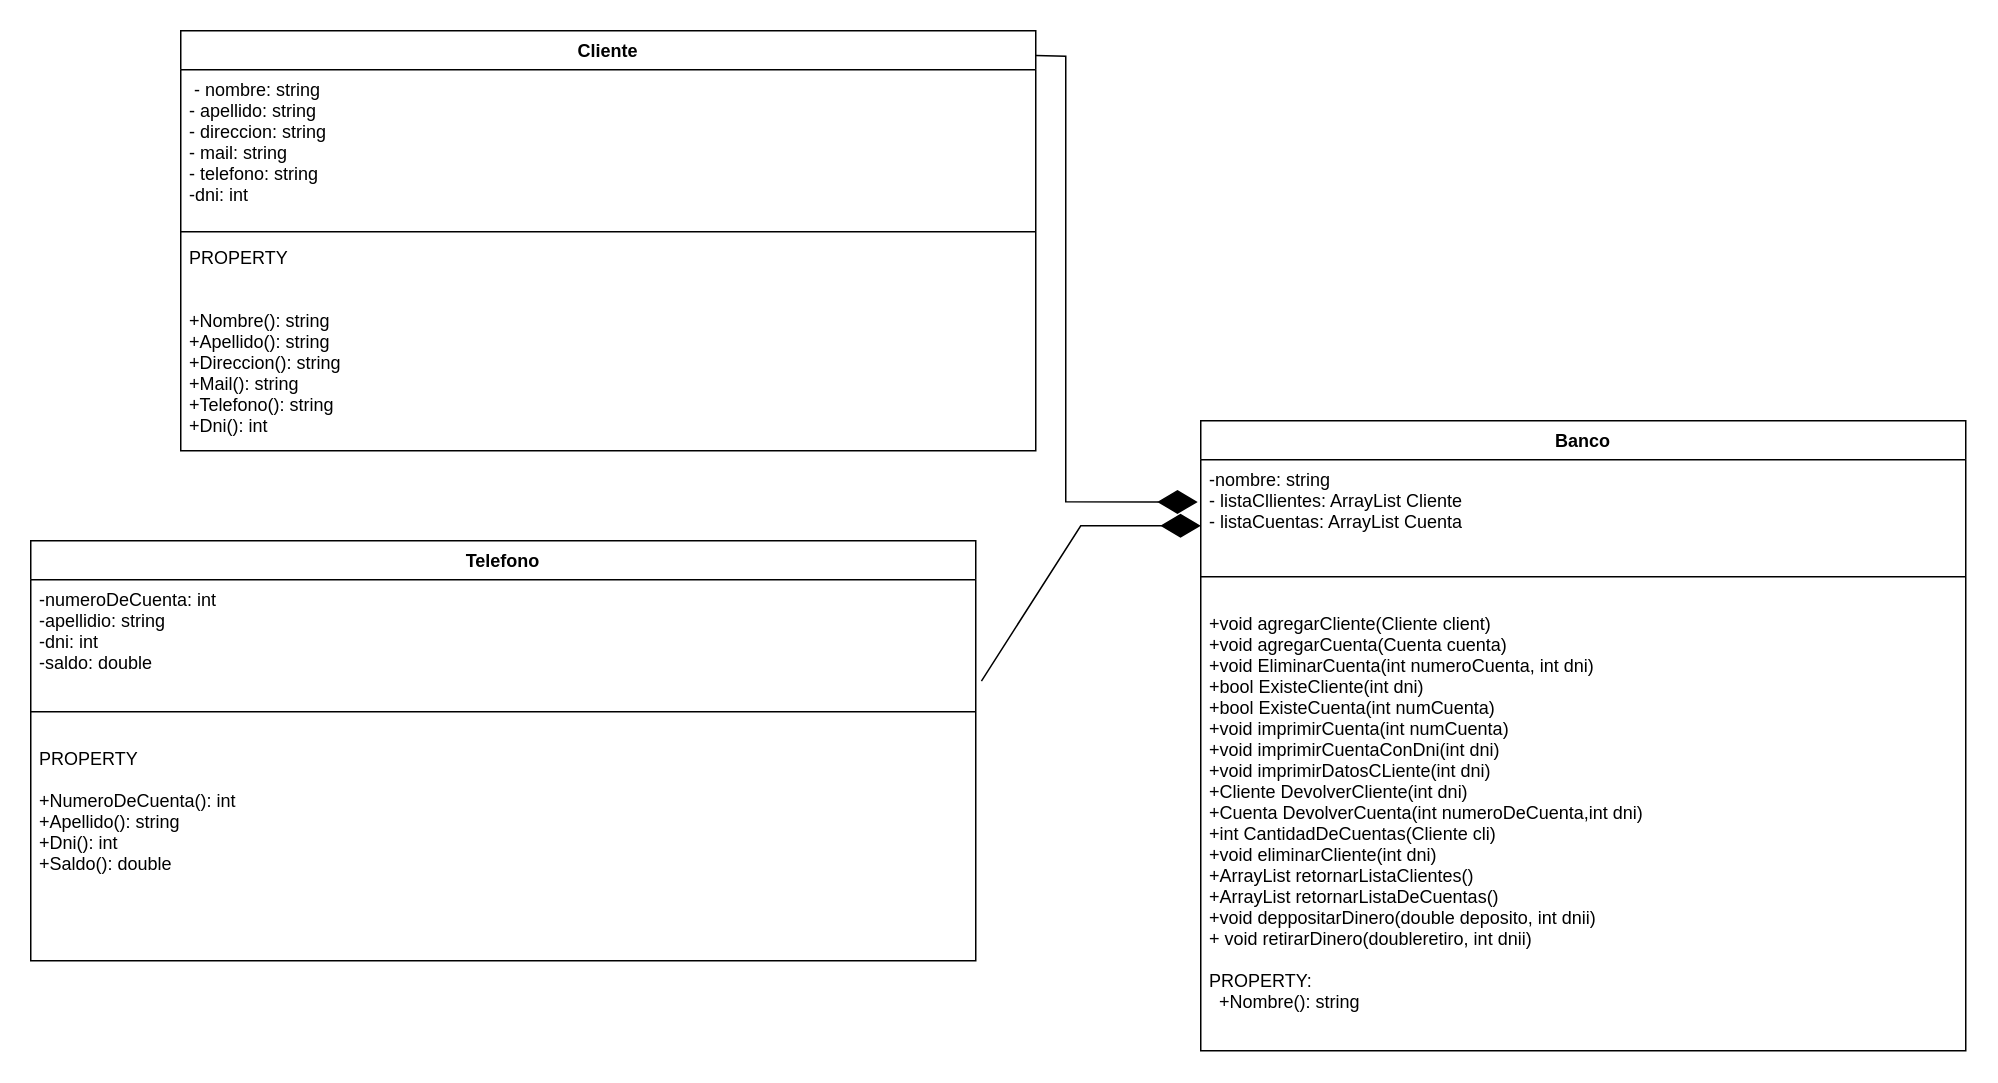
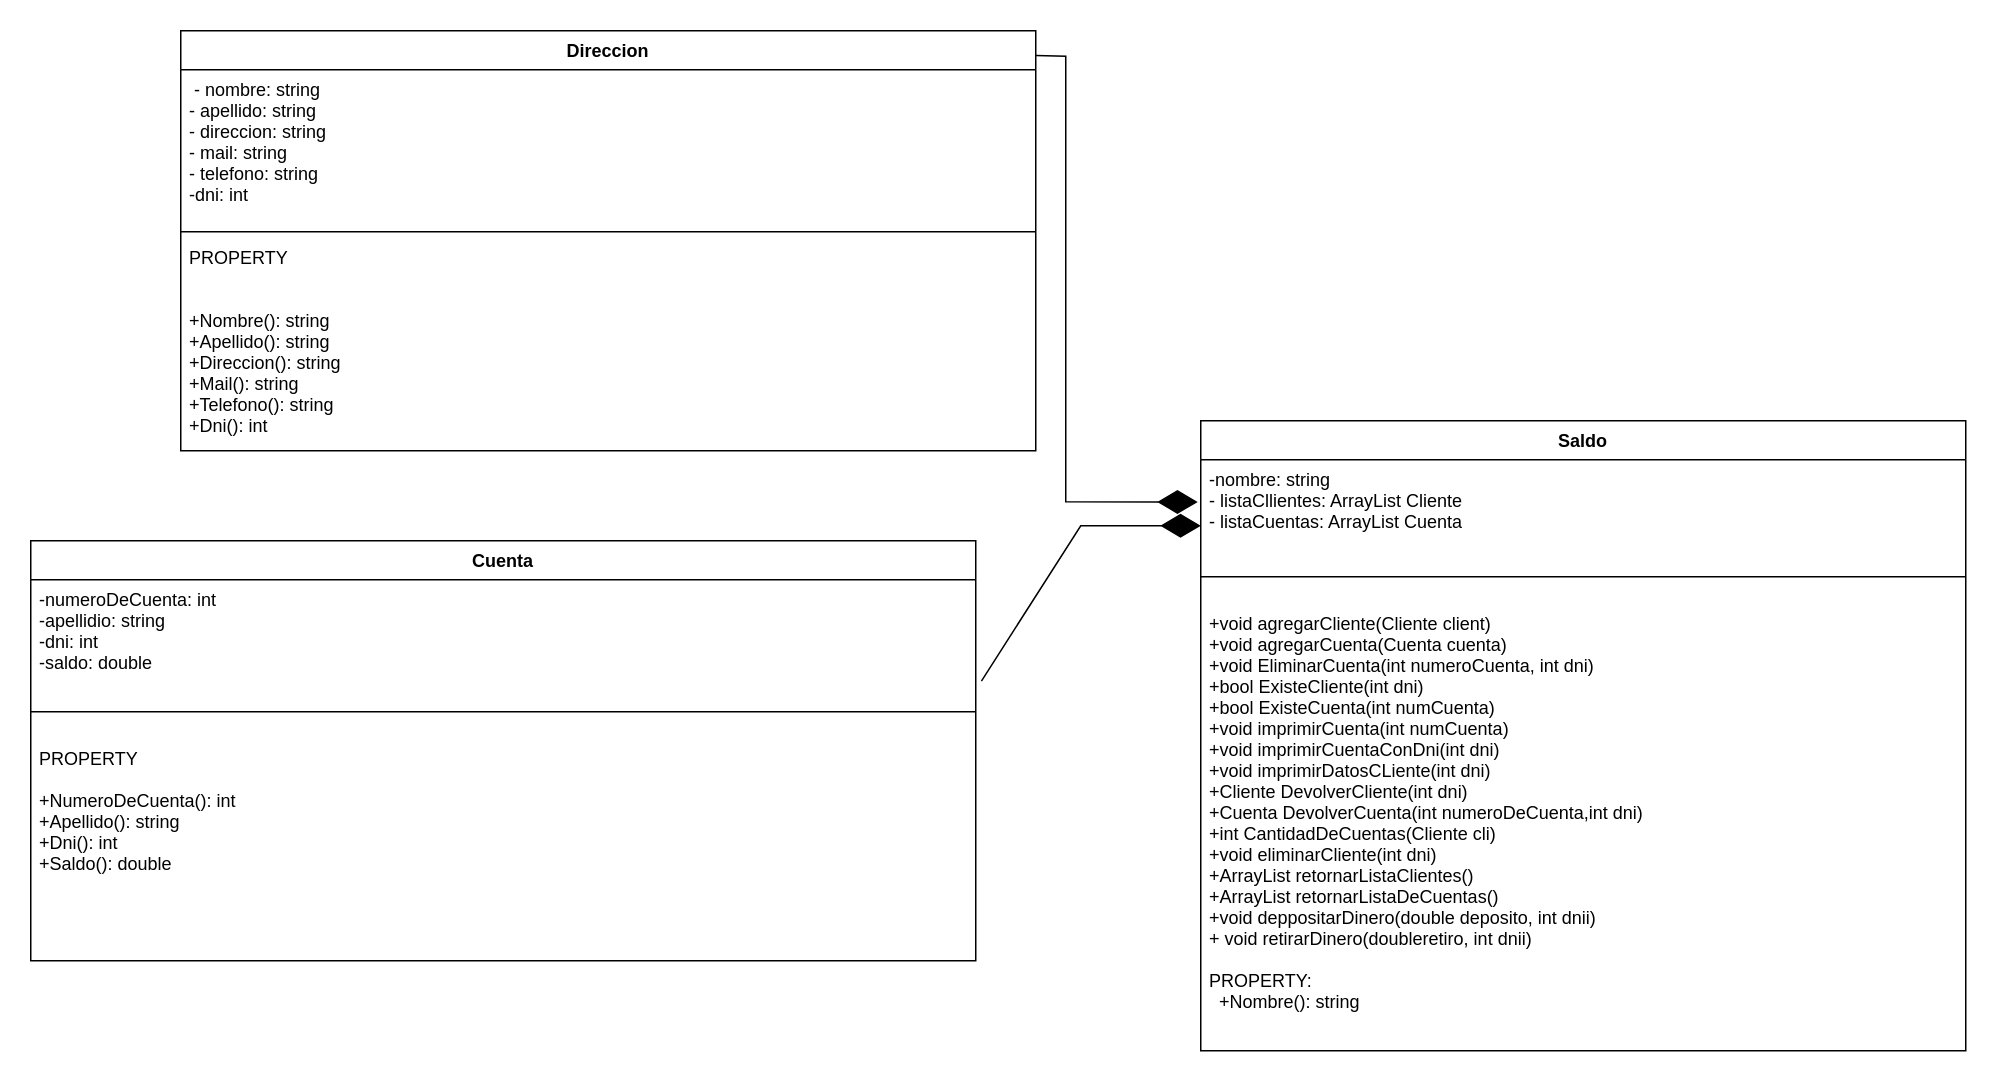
node "Cliente": label "Cliente" -> "Direccion"
node "Banco": label "Banco" -> "Saldo"
node "Telefono": label "Telefono" -> "Cuenta"
